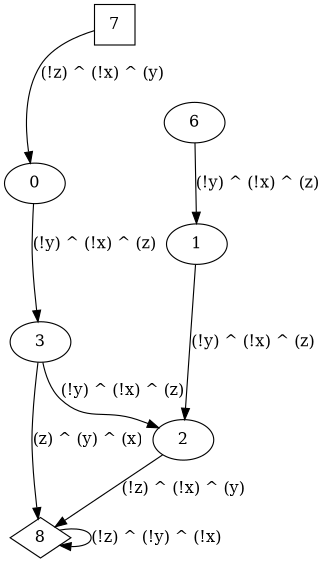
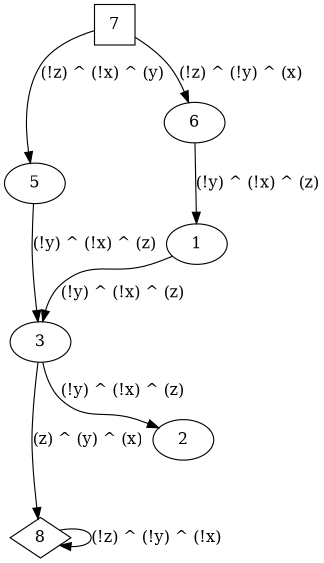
edge "7" -> "6": added, label "(!z) ^ (!y) ^ (x)"
node "0": label "0" -> "5"
edge "1" -> "2": now "1" -> "3"
edge "2" -> "8": removed, label "(!z) ^ (!x) ^ (y)"
